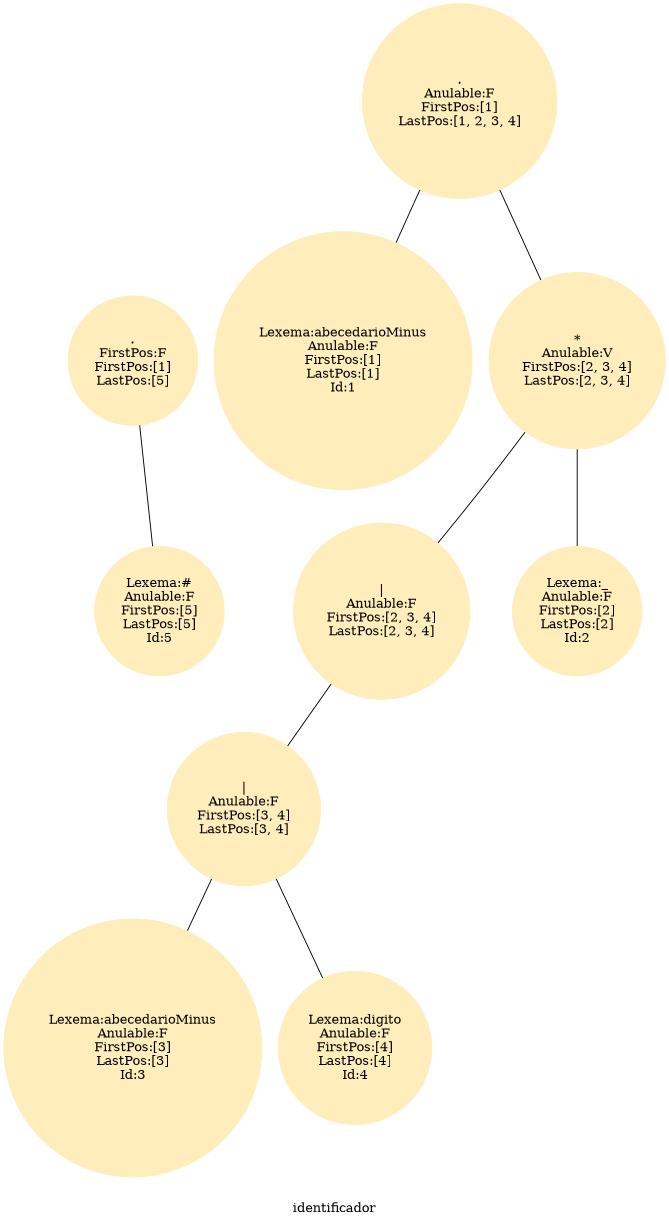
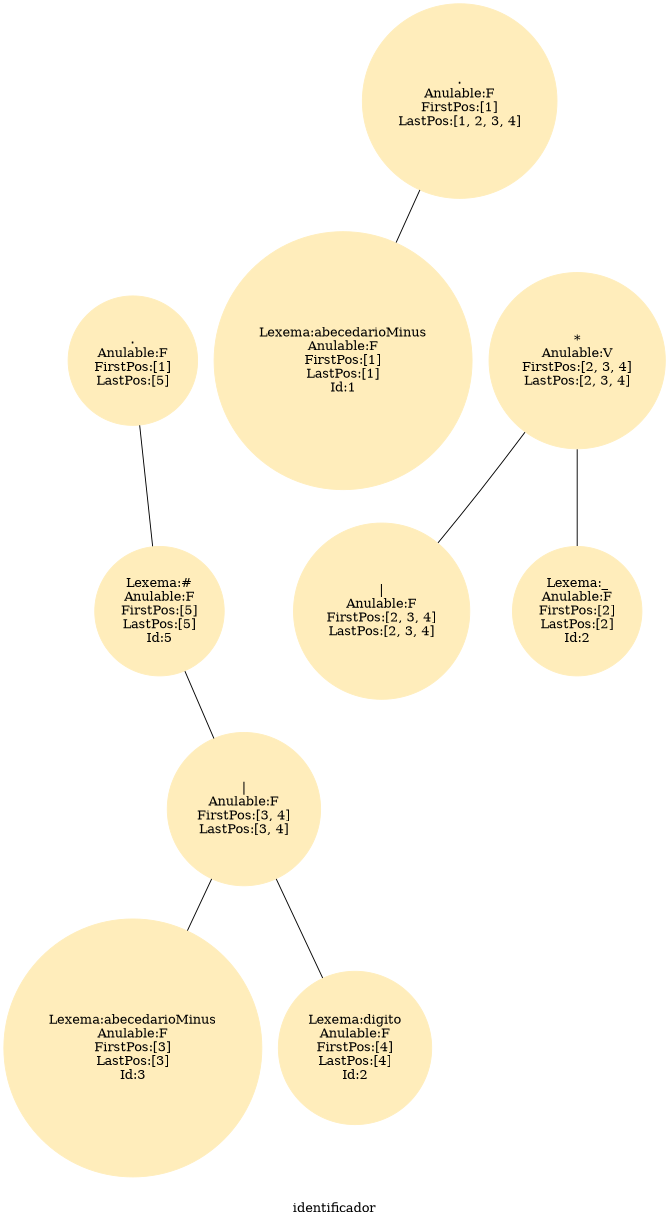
edge ". Anulable:F FirstPos:[1] LastPos:[1, 2, 3, 4]" -- "* Anulable:V FirstPos:[2, 3, 4] LastPos:[2, 3, 4]": removed
node ". FirstPos:F FirstPos:[1] LastPos:[5]": label ". FirstPos:F FirstPos:[1] LastPos:[5]" -> ". Anulable:F FirstPos:[1] LastPos:[5]"
edge "| Anulable:F FirstPos:[2, 3, 4] LastPos:[2, 3, 4]" -- "| Anulable:F FirstPos:[3, 4] LastPos:[3, 4]": now "Lexema:# Anulable:F FirstPos:[5] LastPos:[5] Id:5" -- "| Anulable:F FirstPos:[3, 4] LastPos:[3, 4]"
node "Lexema:digito Anulable:F FirstPos:[4] LastPos:[4] Id:4": label "Lexema:digito Anulable:F FirstPos:[4] LastPos:[4] Id:4" -> "Lexema:digito Anulable:F FirstPos:[4] LastPos:[4] Id:2"
